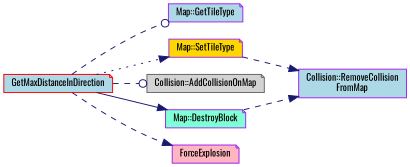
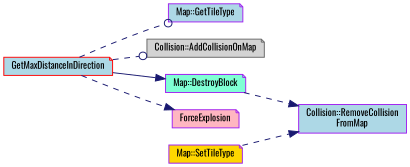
edge "GetMaxDistanceInDirection" -> "Map::SetTileType": removed
